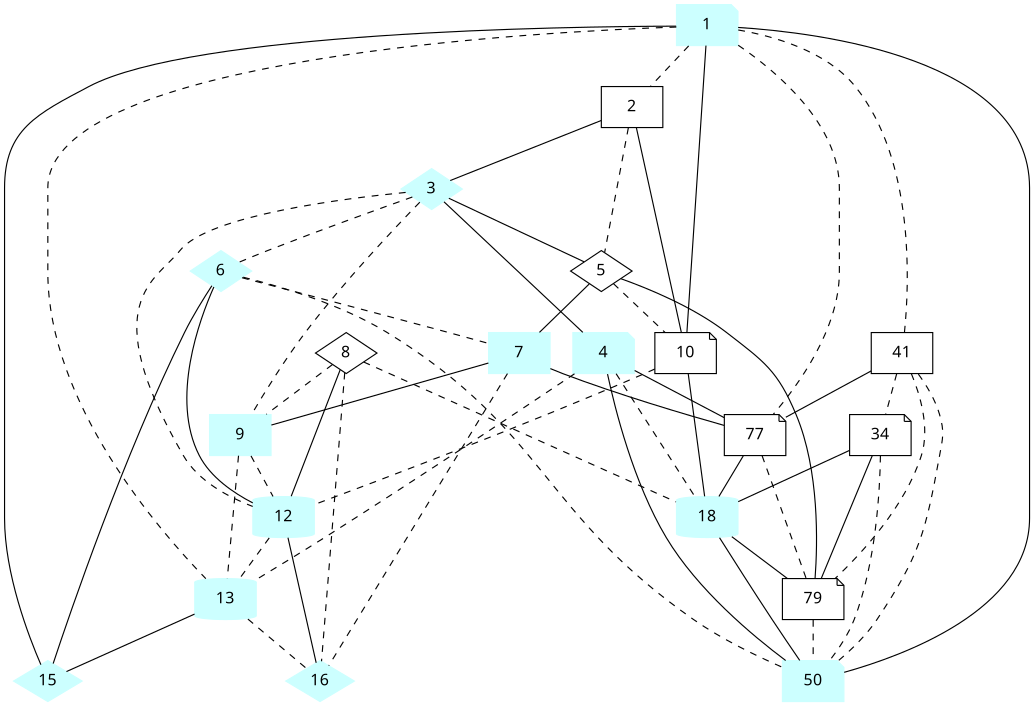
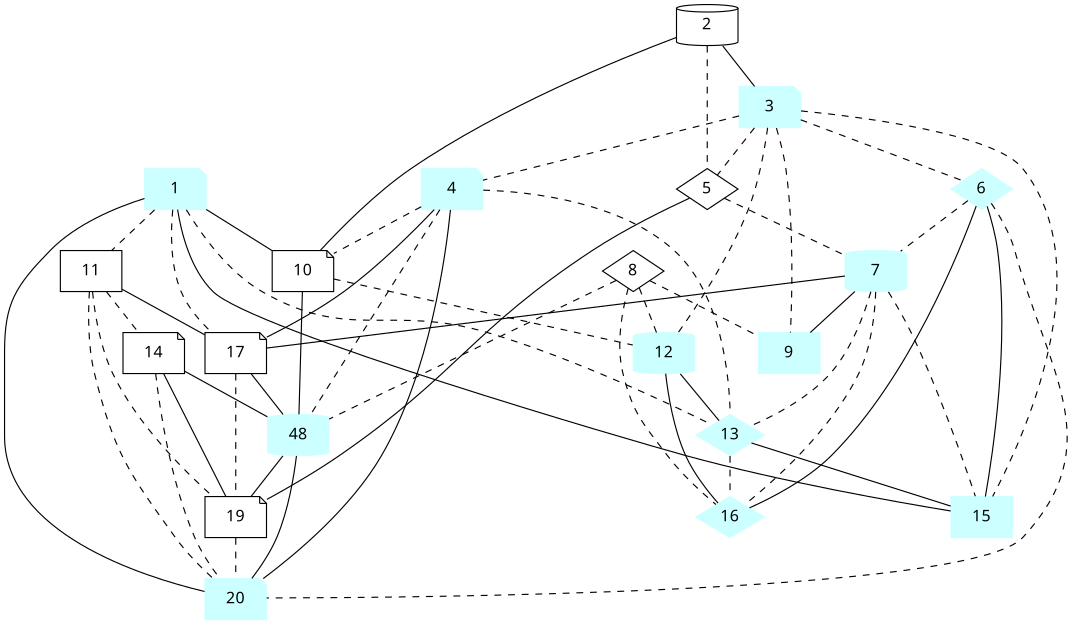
edge "1" -- "2": removed
node "2": shape box -> cylinder
node "3": shape diamond -> note
edge "3" -- "15": added
edge "3" -- "5": style solid -> dashed
edge "3" -- "4": style solid -> dashed
edge "5" -- "7": style solid -> dashed
edge "5" -- "10": now "4" -- "10"
node "7": shape box -> cylinder
node "41": label "41" -> "11"
edge "7" -- "15": added
edge "6" -- "12": now "6" -- "16"
edge "8" -- "12": style solid -> dashed
node "77": label "77" -> "17"
node "34": label "34" -> "14"
edge "9" -- "12": removed
edge "9" -- "13": now "7" -- "13"
node "18": label "18" -> "48"
edge "12" -- "13": style dashed -> solid
node "13": shape cylinder -> diamond
node "79": label "79" -> "19"
node "15": shape diamond -> box
node "50": label "50" -> "20"
